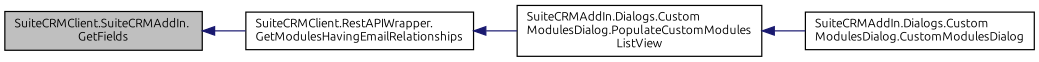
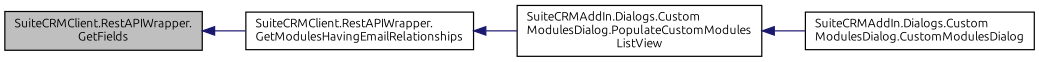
node "SuiteCRMClient.SuiteCRMAddIn. GetFields": label "SuiteCRMClient.SuiteCRMAddIn. GetFields" -> "SuiteCRMClient.RestAPIWrapper. GetFields"
